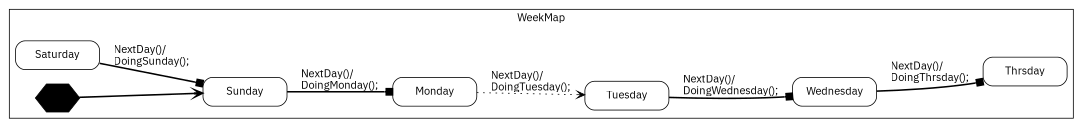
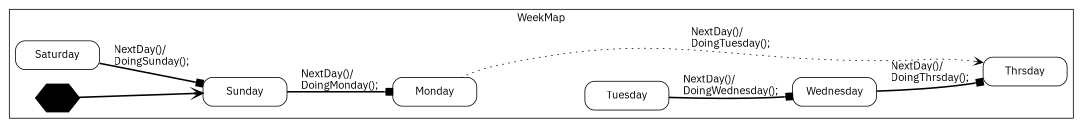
edge "Monday" -> "Tuesday": now "Monday" -> "Thrsday"
